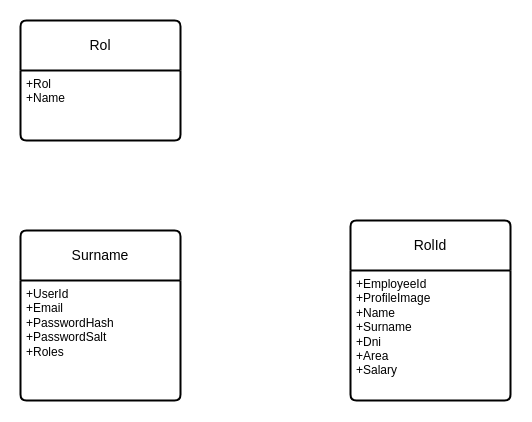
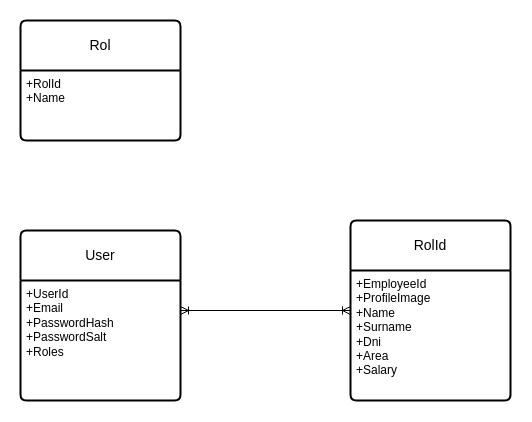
node "+Rol +Name": label "+Rol +Name" -> "+RolId +Name"
node "Surname": label "Surname" -> "User"
edge "RolId" -- "+UserId +Email +PasswordHash +PasswordSalt +Roles": added
